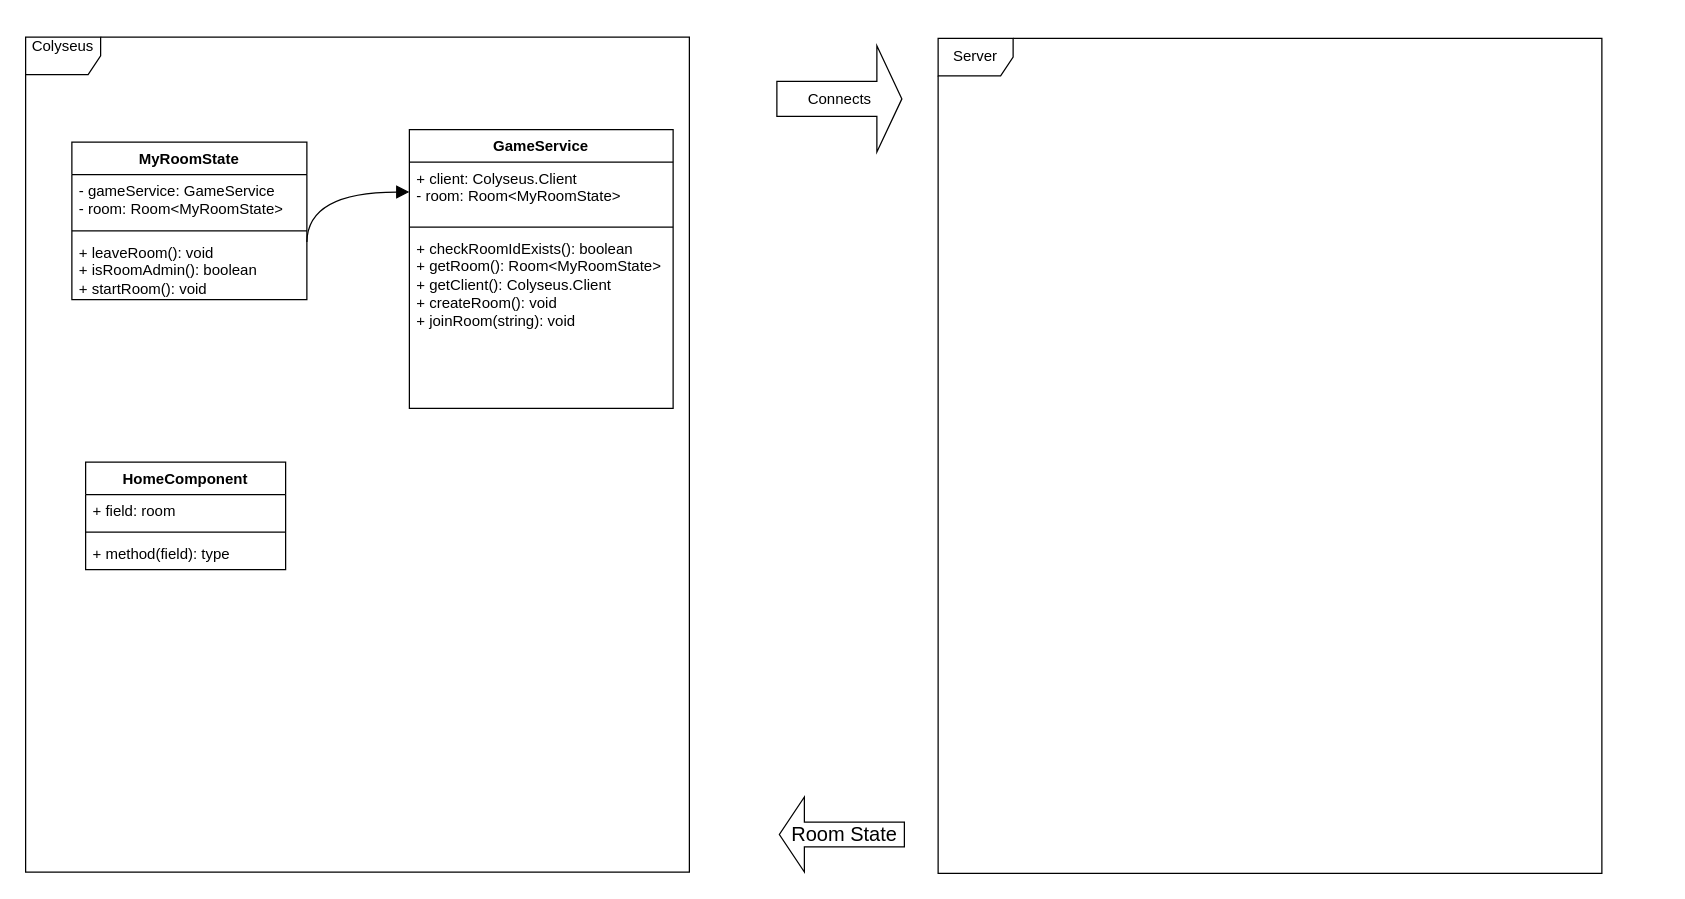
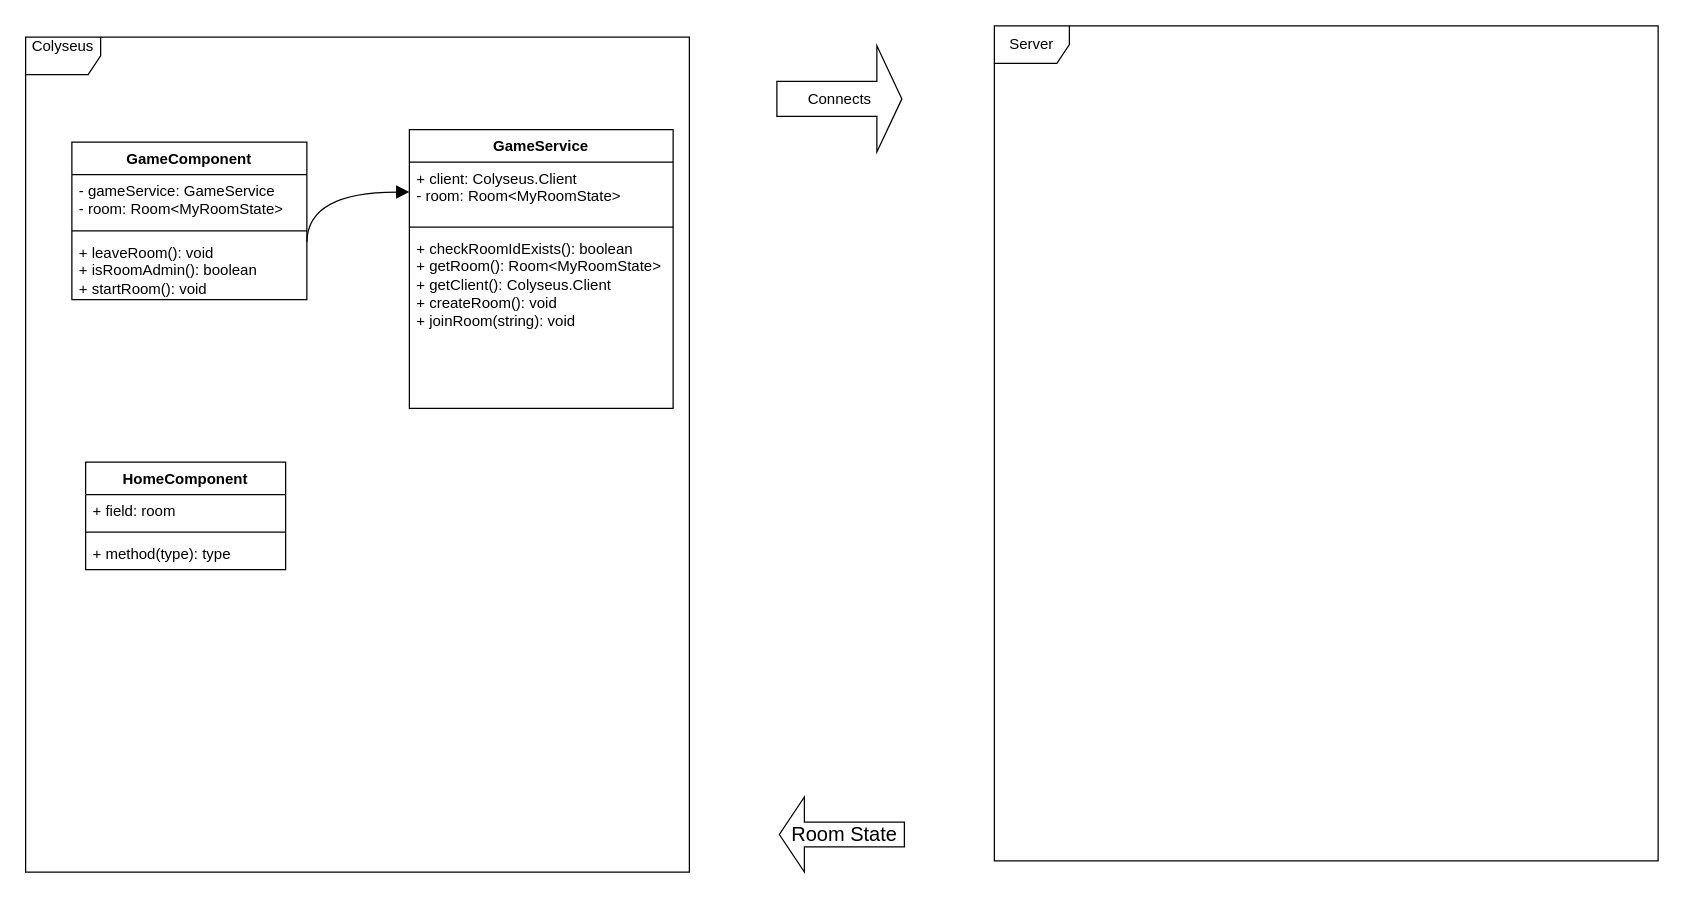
node "MyRoomState": label "MyRoomState" -> "GameComponent"
node "Server": moved (1270, 456) -> (1326, 443)
node "+ method(field): type": label "+ method(field): type" -> "+ method(type): type"
